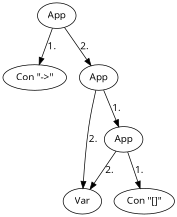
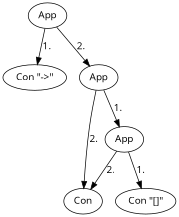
node "Var": label "Var" -> "Con"
